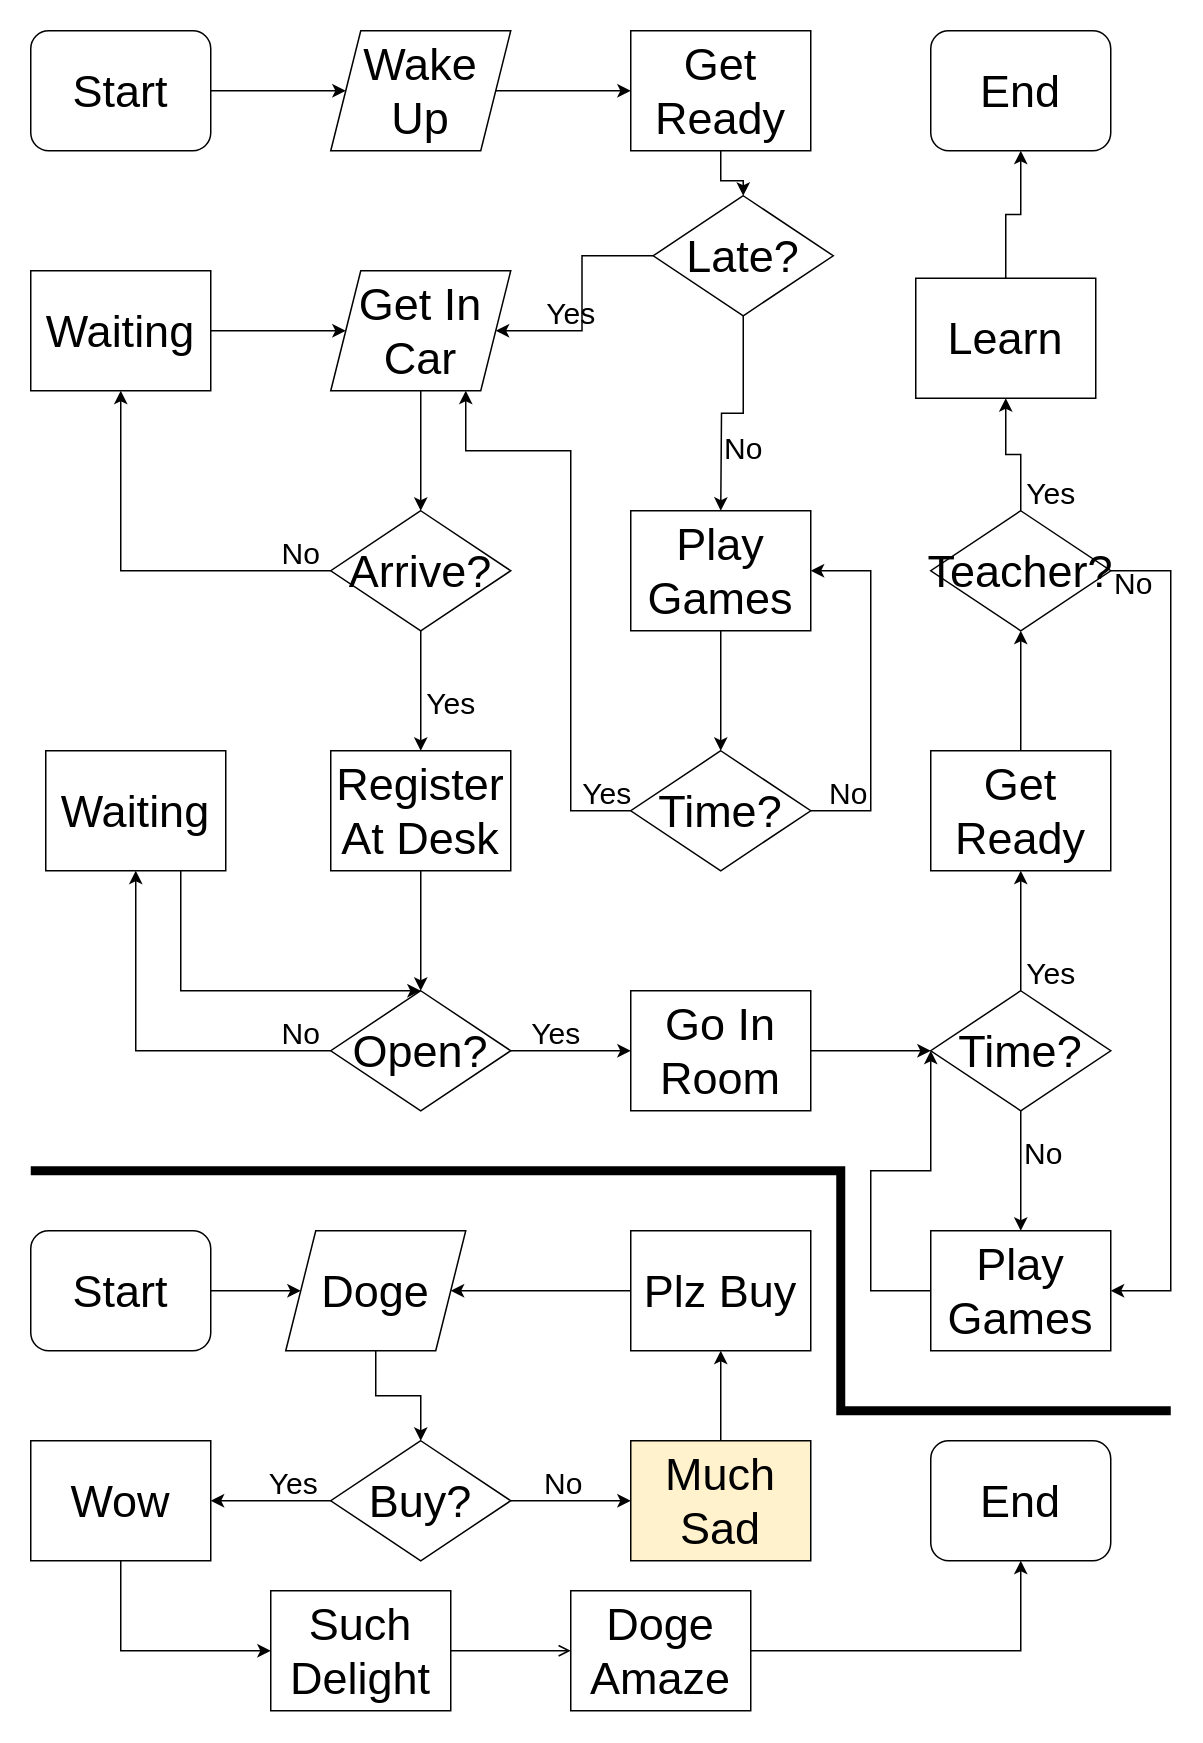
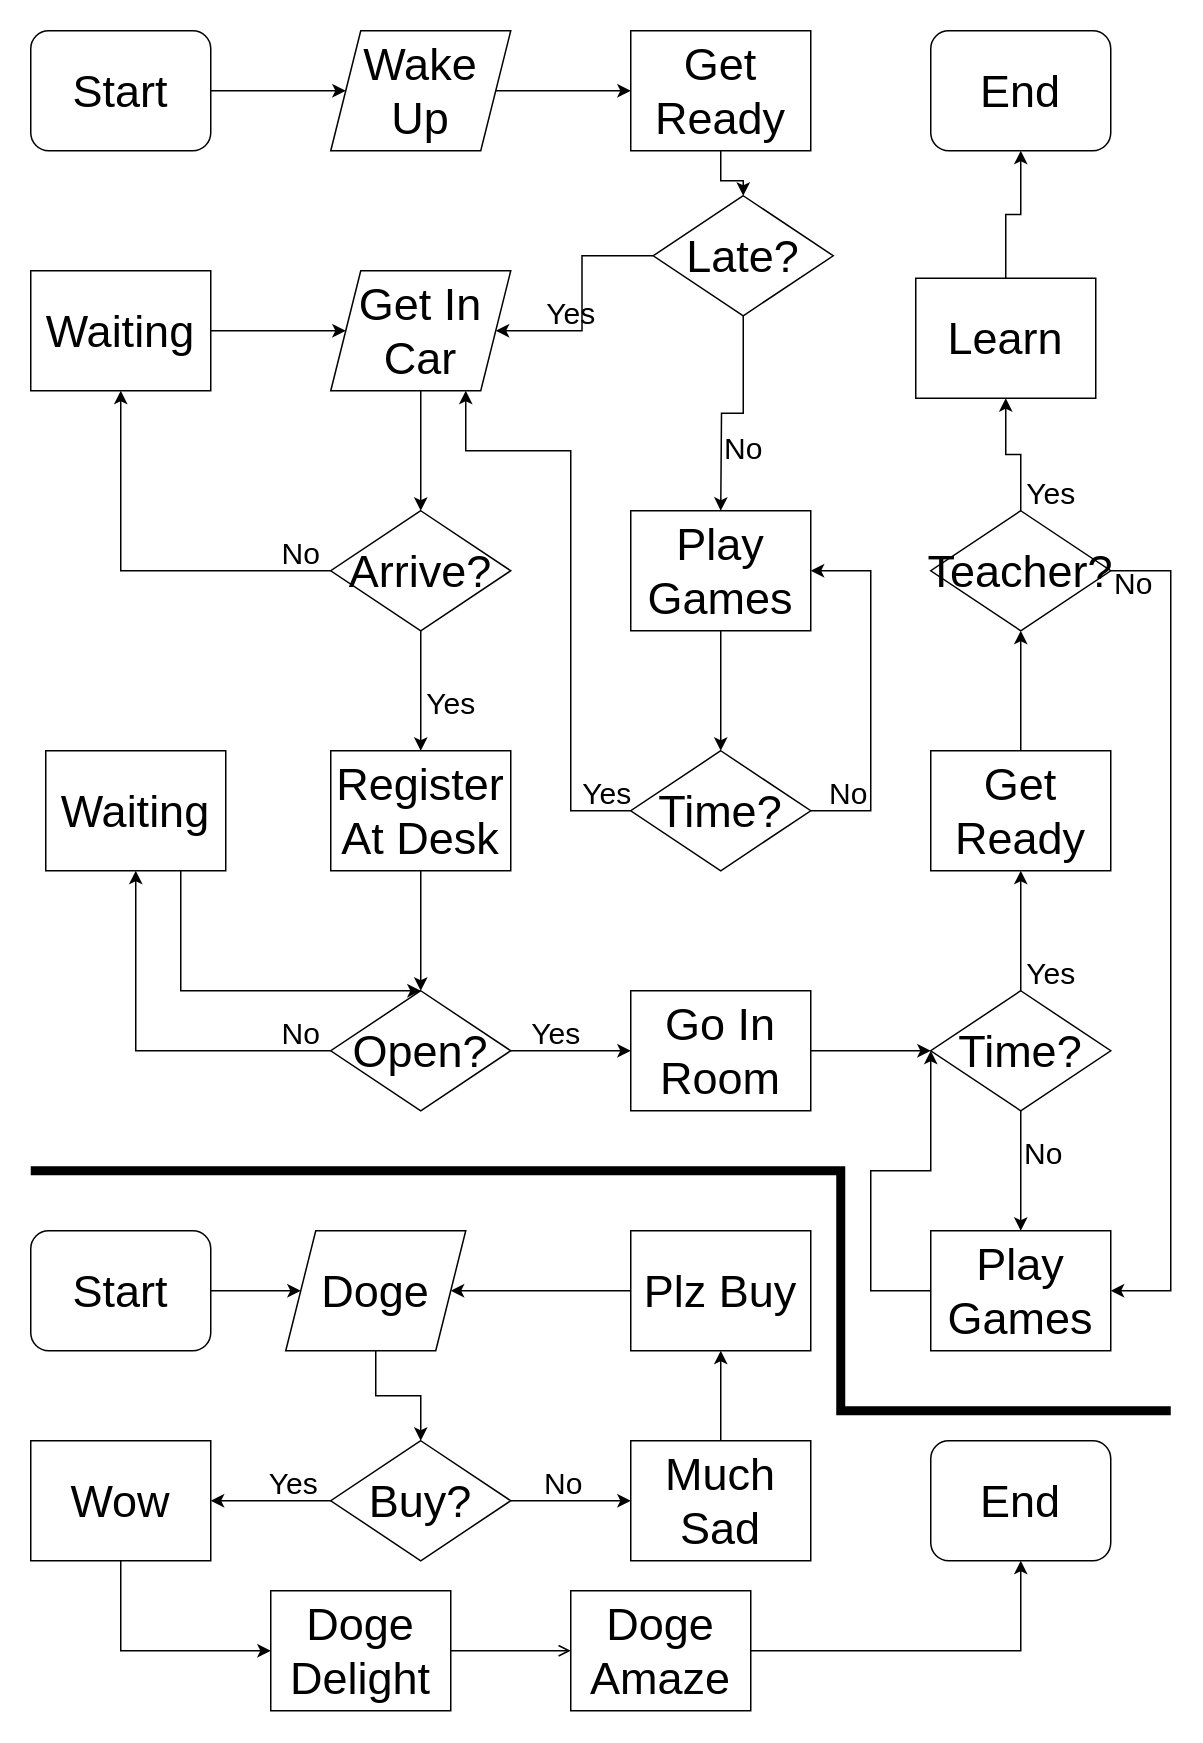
node "Much Sad": fillcolor #fff2cc -> #ffffff
node "Such Delight": label "Such Delight" -> "Doge Delight"
